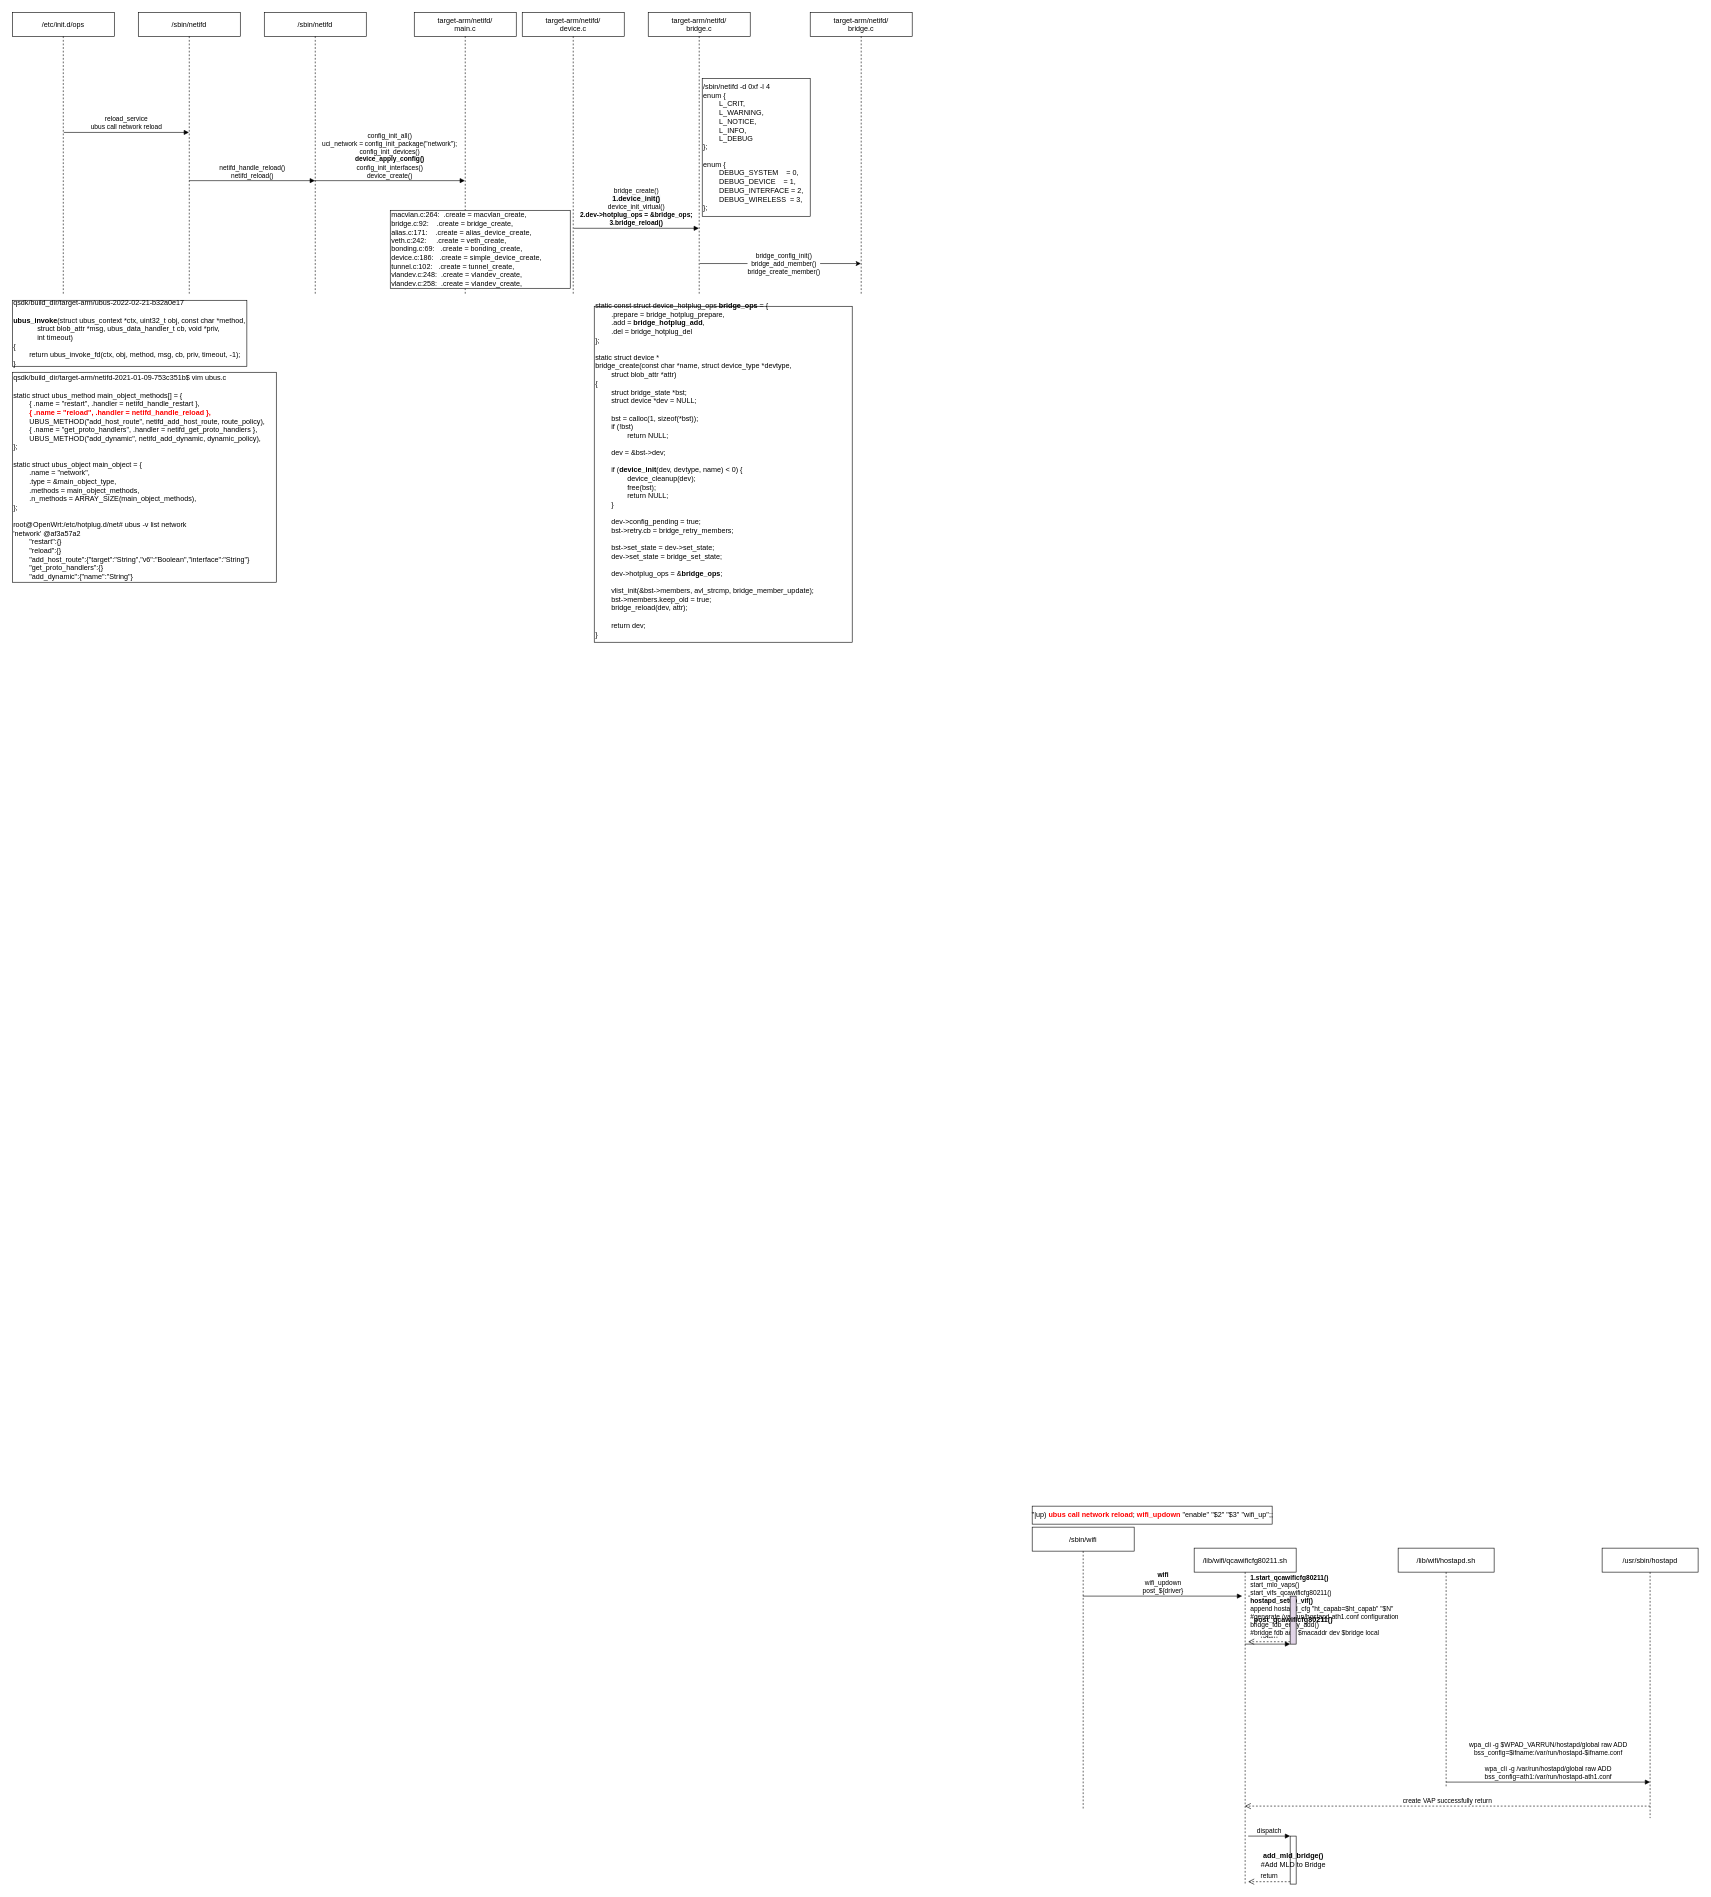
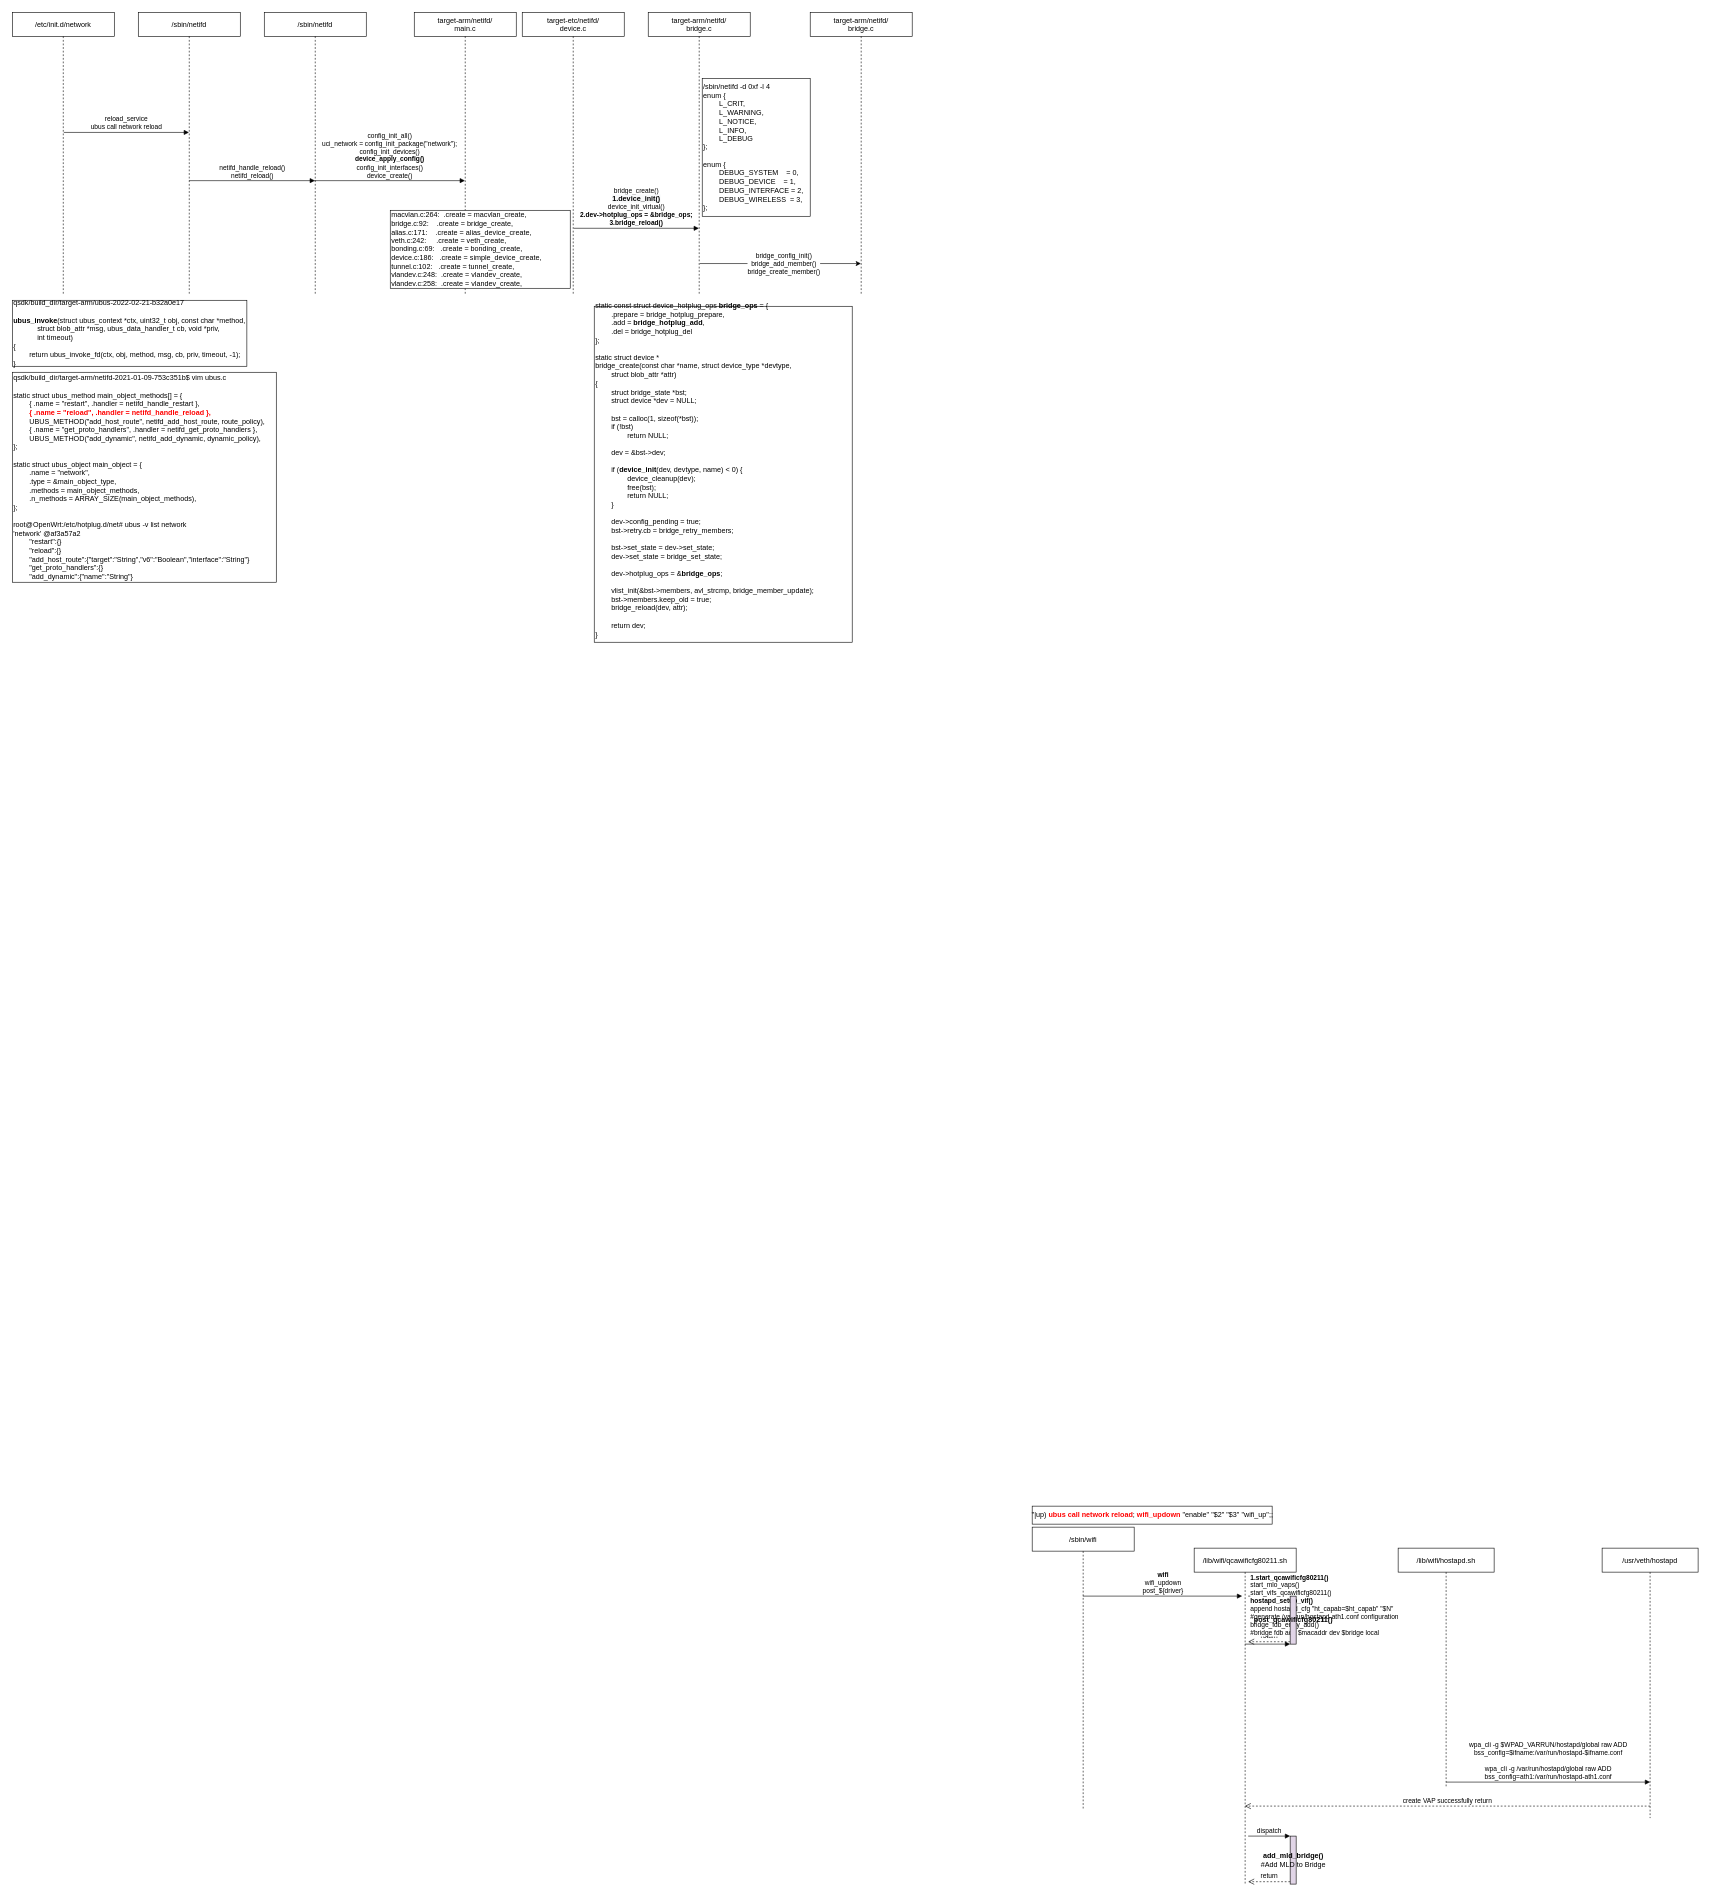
node "target-arm/netifd/ device.c": label "target-arm/netifd/ device.c" -> "target-etc/netifd/ device.c"
node "/etc/init.d/ops": label "/etc/init.d/ops" -> "/etc/init.d/network"
node "/usr/sbin/hostapd": label "/usr/sbin/hostapd" -> "/usr/veth/hostapd"
node "add_mld_bridge() #Add MLD to Bridge": fillcolor #ffffff -> #e1d5e7
